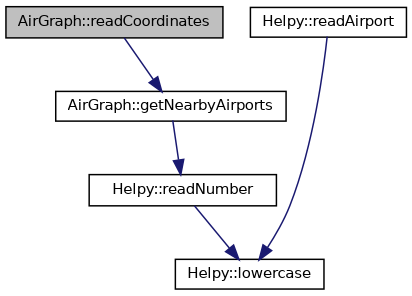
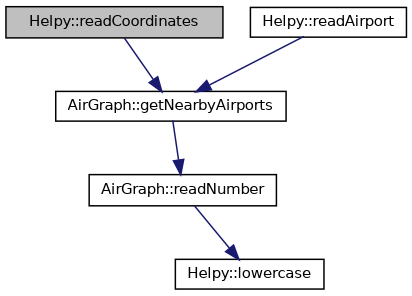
node "AirGraph::readCoordinates": label "AirGraph::readCoordinates" -> "Helpy::readCoordinates"
edge "Helpy::readAirport" -> "Helpy::lowercase": now "Helpy::readAirport" -> "AirGraph::getNearbyAirports"
node "Helpy::readNumber": label "Helpy::readNumber" -> "AirGraph::readNumber"
